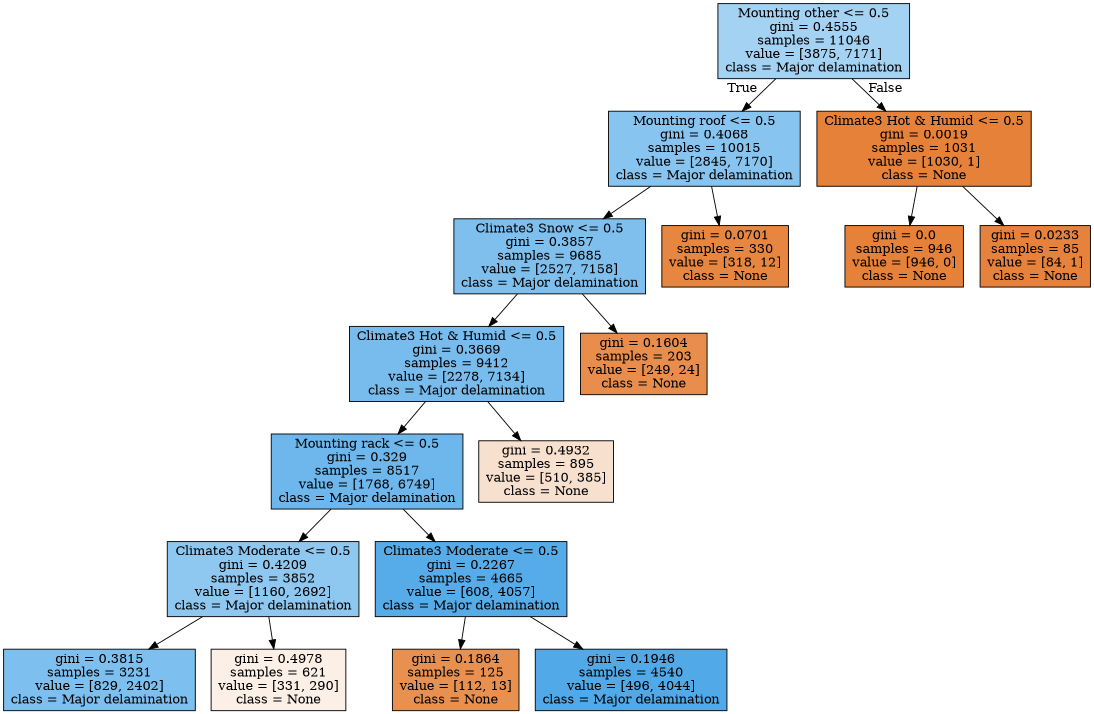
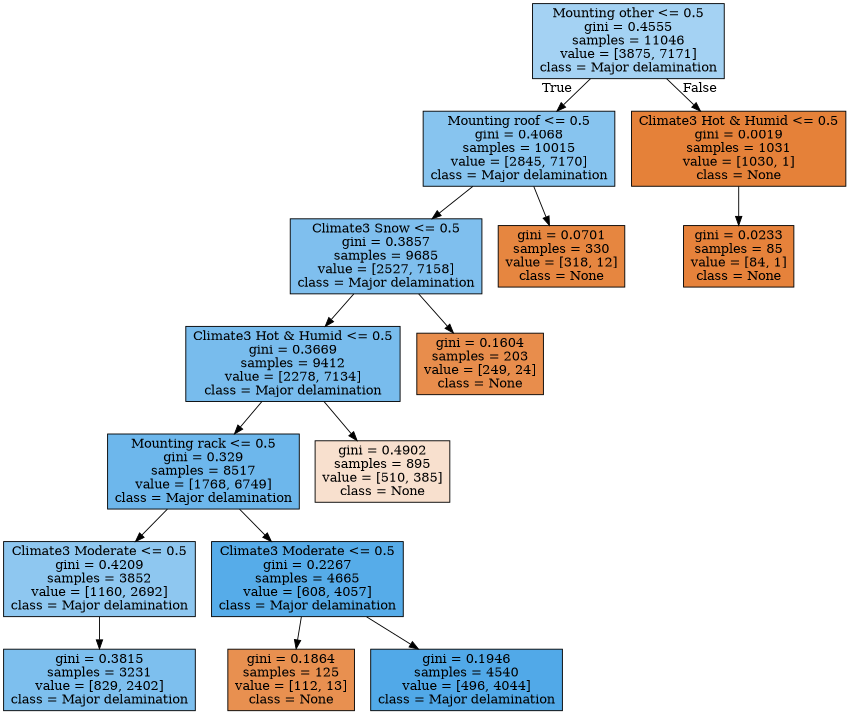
node "gini = 0.0 samples = 946 value = [946, 0] class = None": removed
node "gini = 0.4932 samples = 895 value = [510, 385] class = None": label "gini = 0.4932 samples = 895 value = [510, 385] class = None" -> "gini = 0.4902 samples = 895 value = [510, 385] class = None"
node "gini = 0.4978 samples = 621 value = [331, 290] class = None": removed
